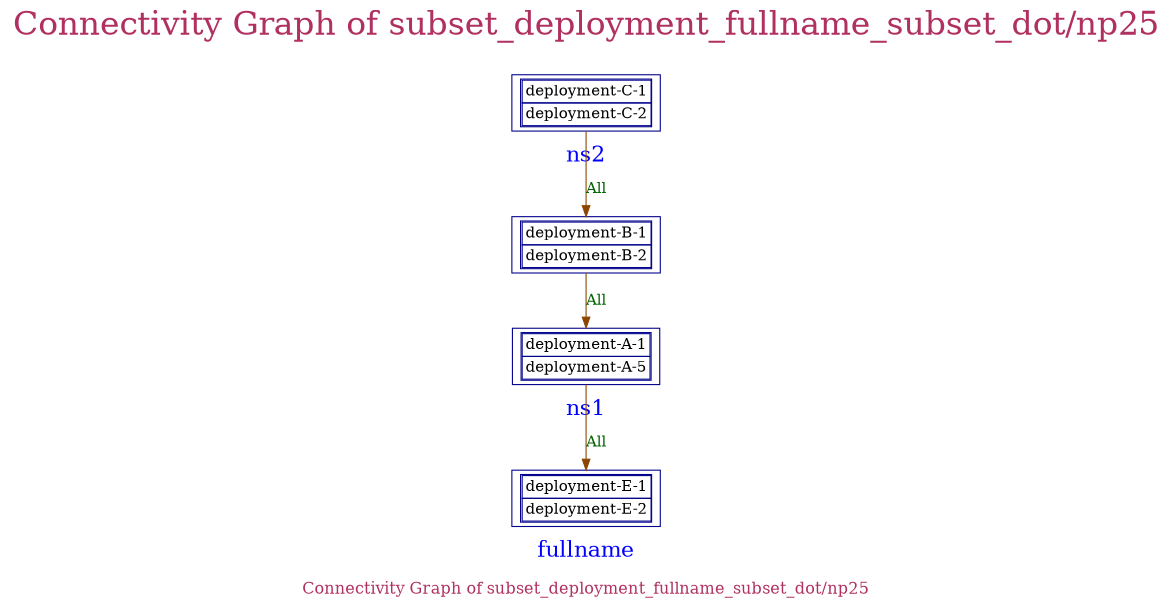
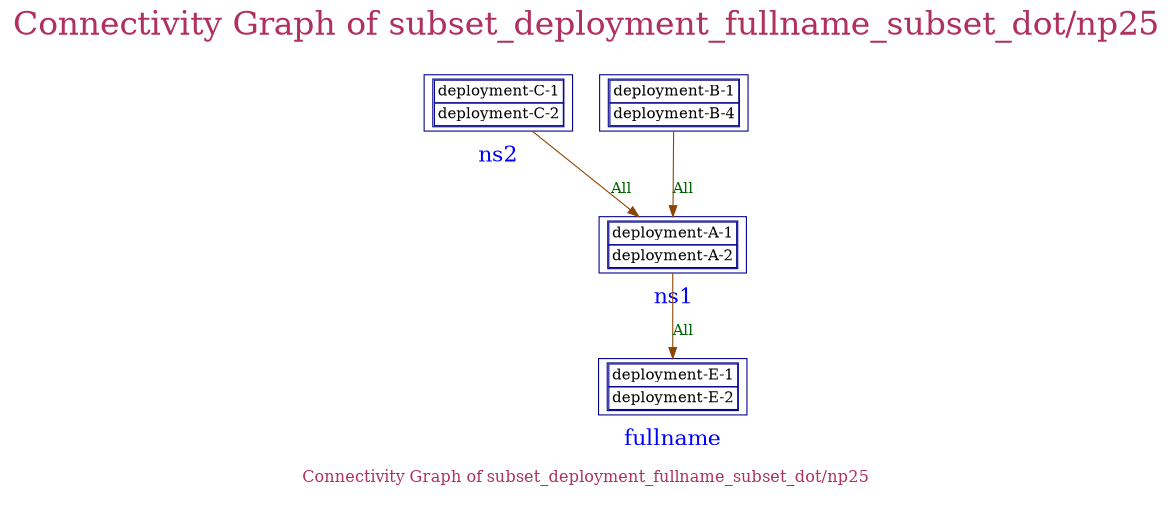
edge "deployment-C-1" -- "deployment-B-1": now "deployment-C-1" -- "deployment-A-1"
node "deployment-B-1": text "deployment-B-2" -> "deployment-B-4"
node "deployment-A-1": text "deployment-A-5" -> "deployment-A-2"
